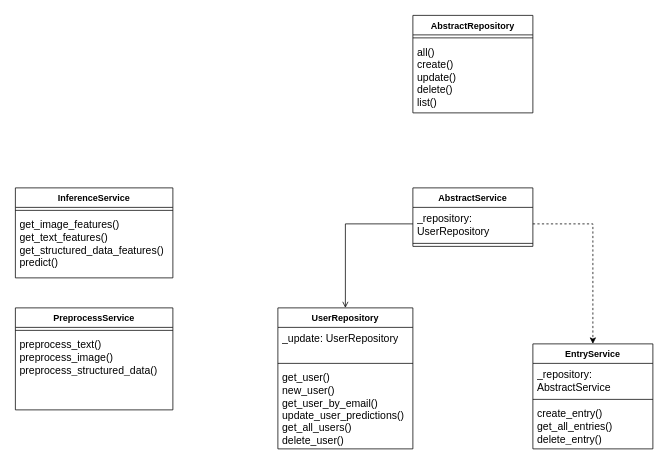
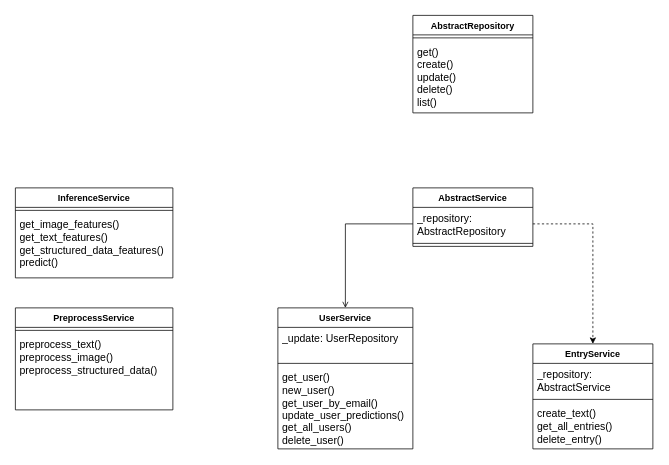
node "all() create() update() delete() list()": label "all() create() update() delete() list()" -> "get() create() update() delete() list()"
node "_repository: UserRepository": label "_repository: UserRepository" -> "_repository: AbstractRepository"
node "UserRepository": label "UserRepository" -> "UserService"
node "create_entry() get_all_entries() delete_entry()": label "create_entry() get_all_entries() delete_entry()" -> "create_text() get_all_entries() delete_entry()"
